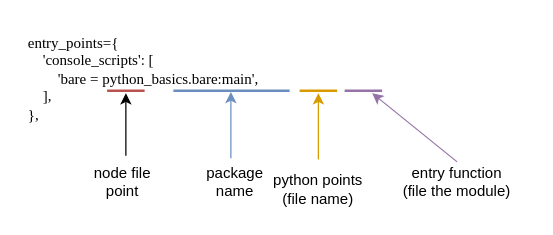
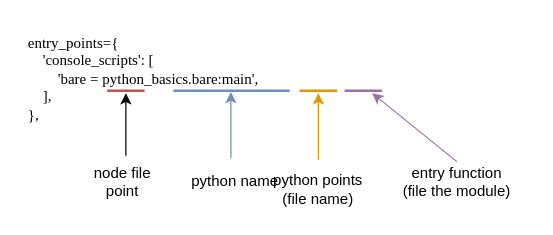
node "package name": label "package name" -> "python name"
